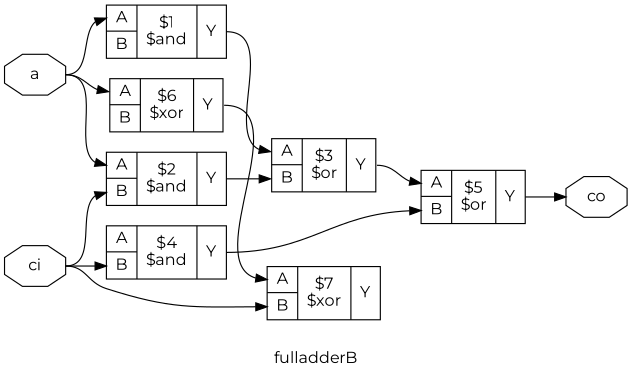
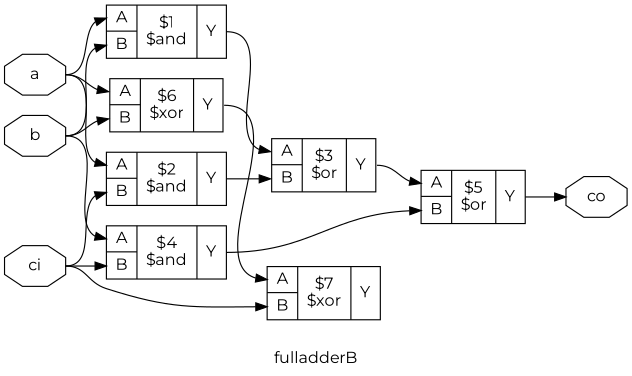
node "b": added
